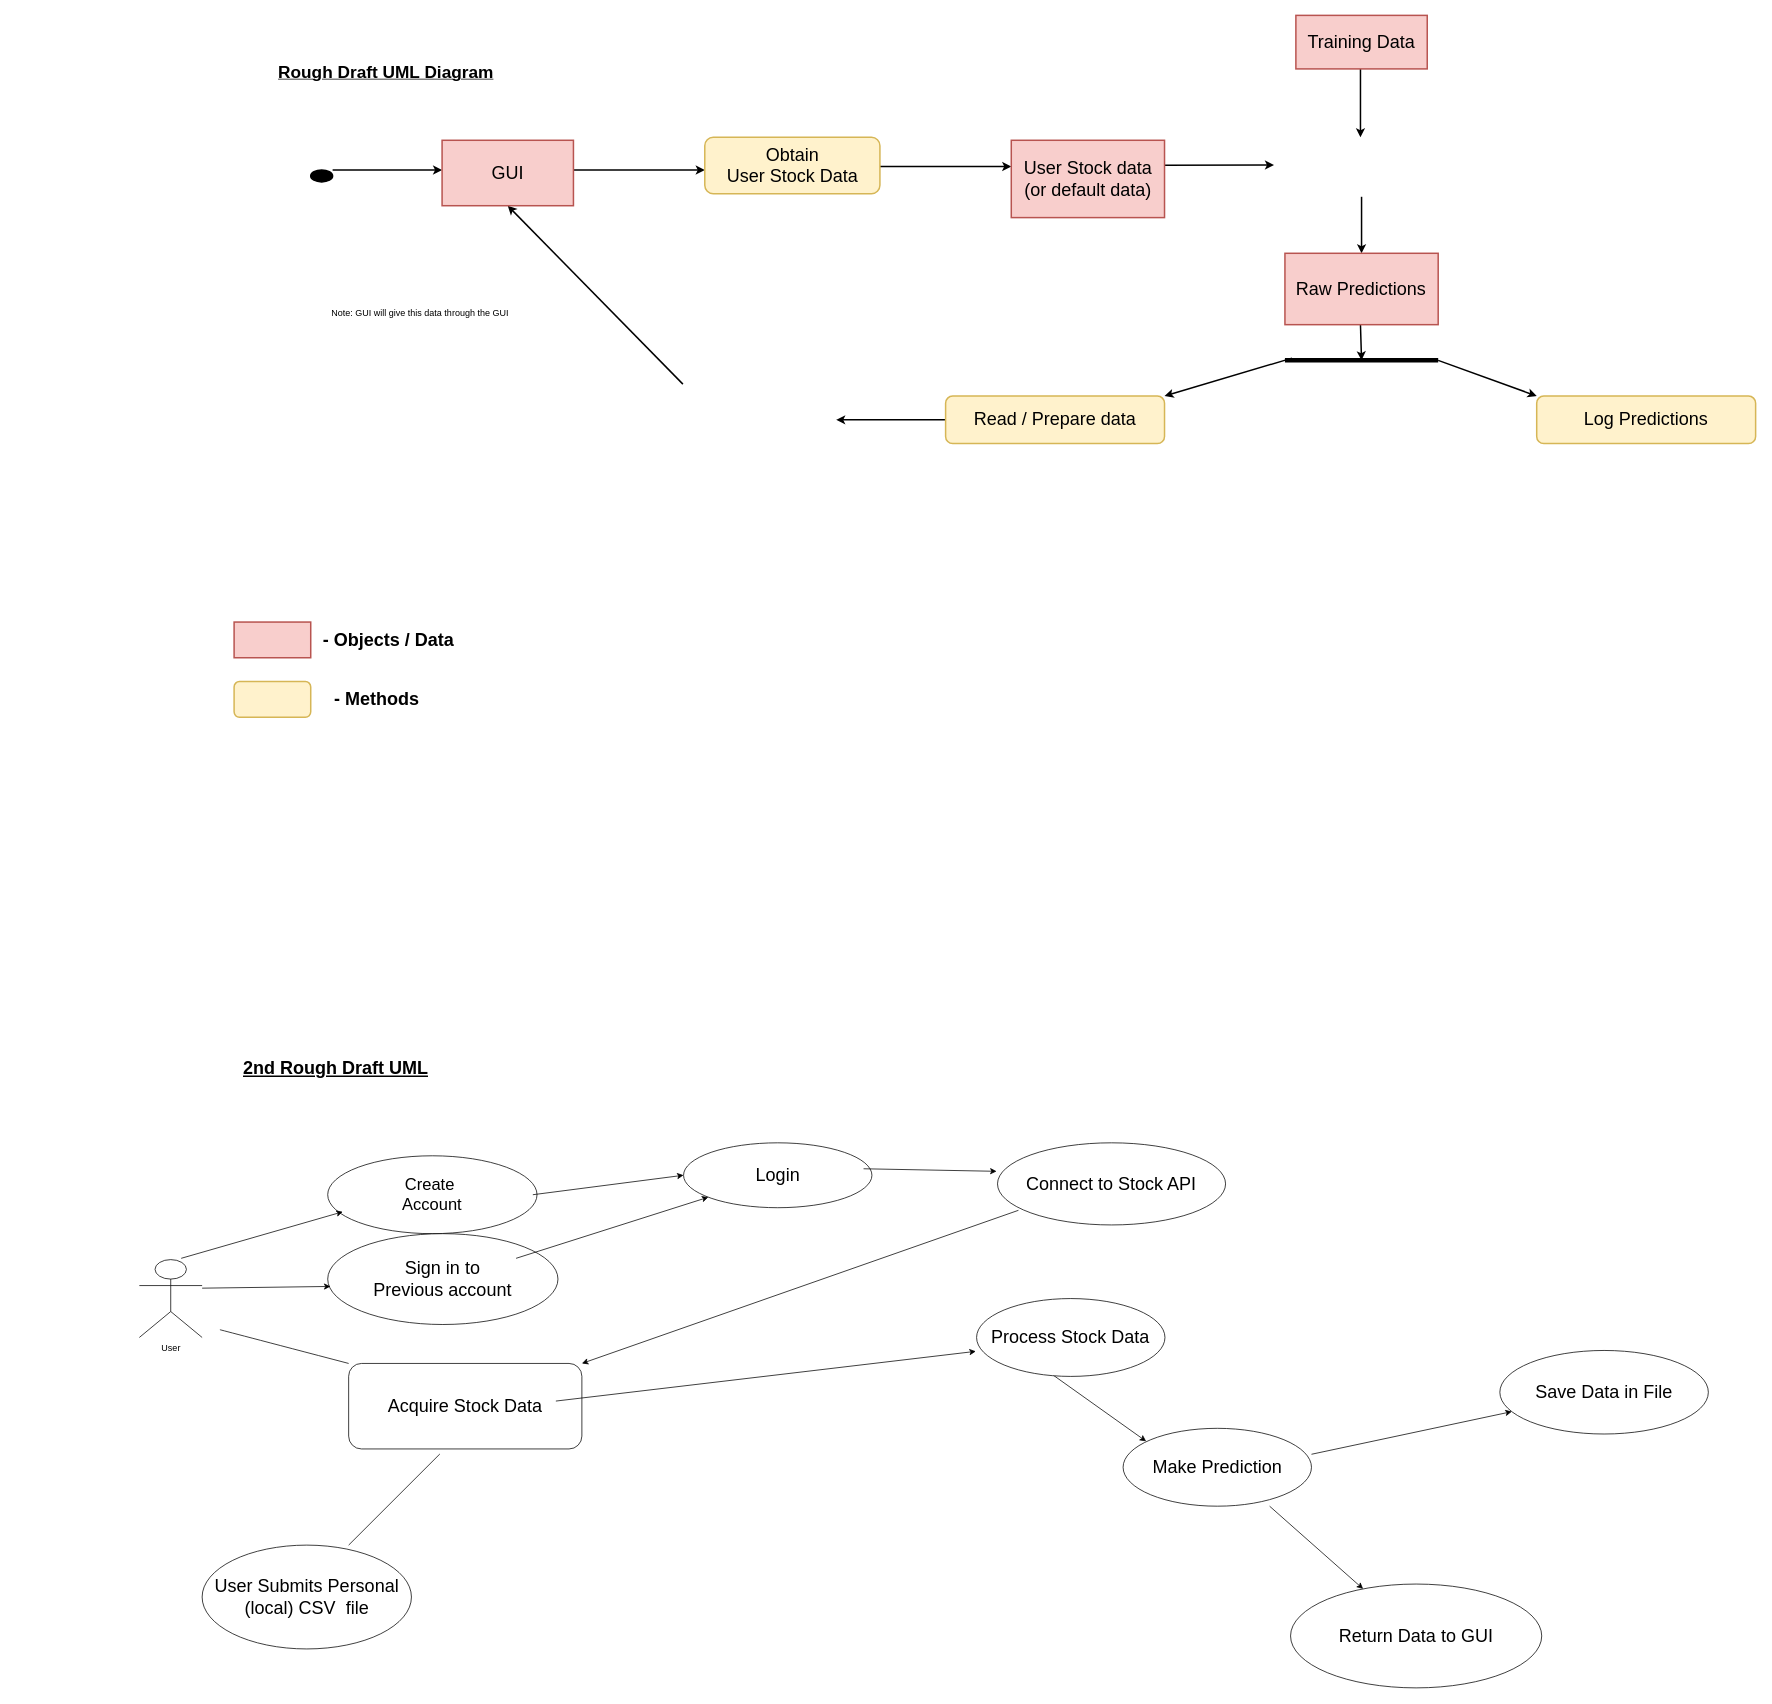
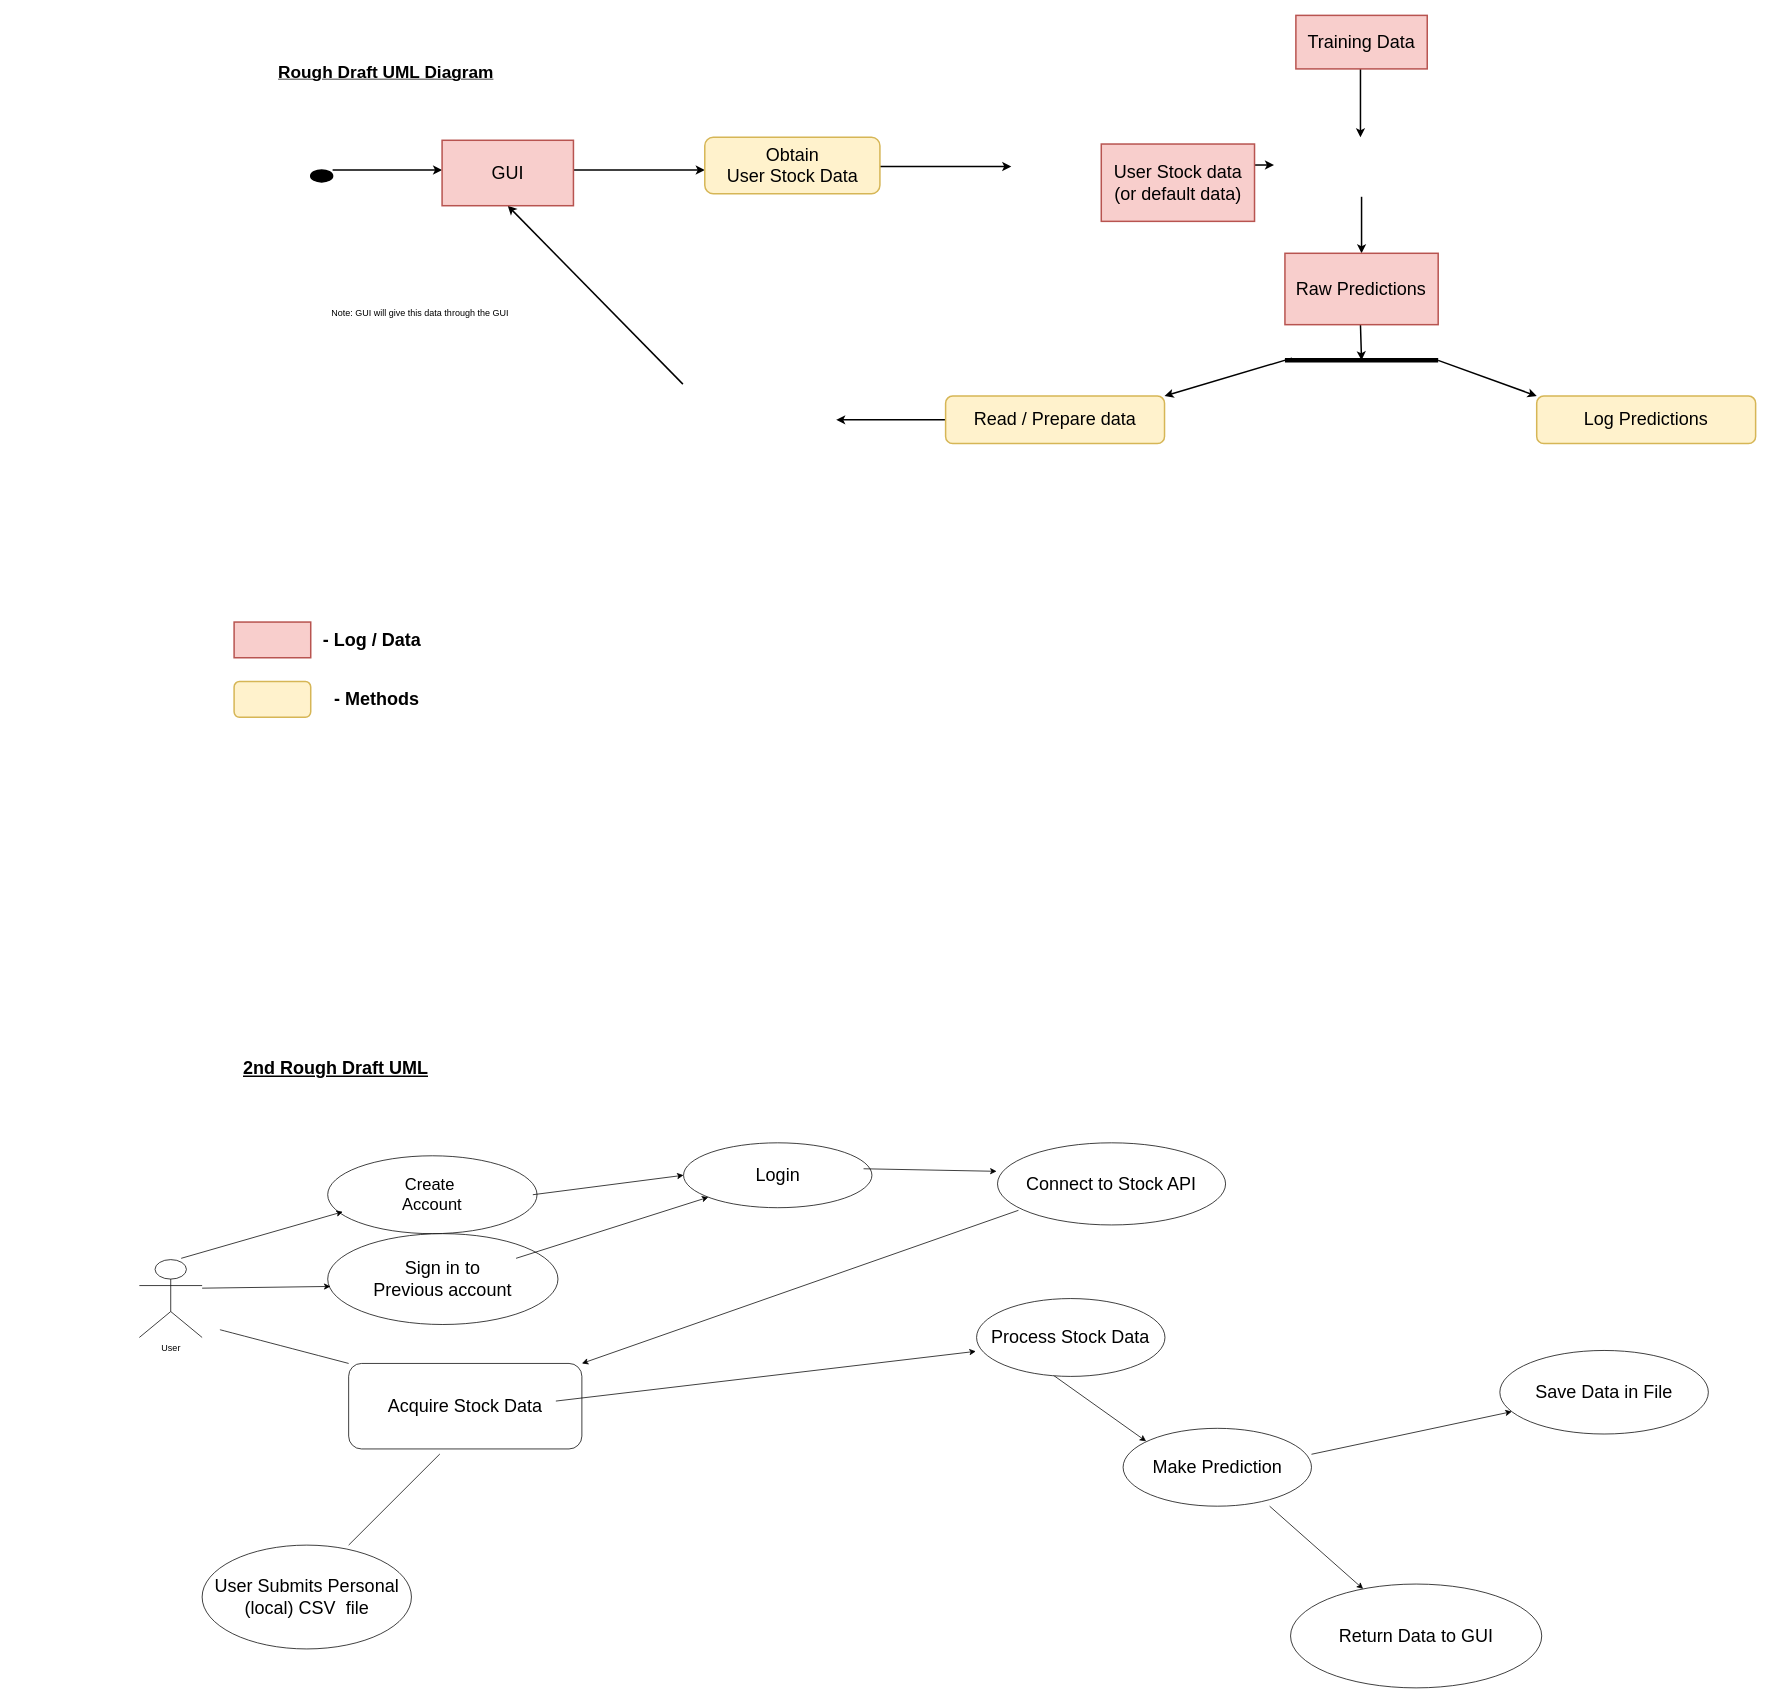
node "User Stock data (or default data)": moved (1088, 179) -> (1178, 183)
node "- Objects / Data": label "- Objects / Data" -> "- Log / Data"
